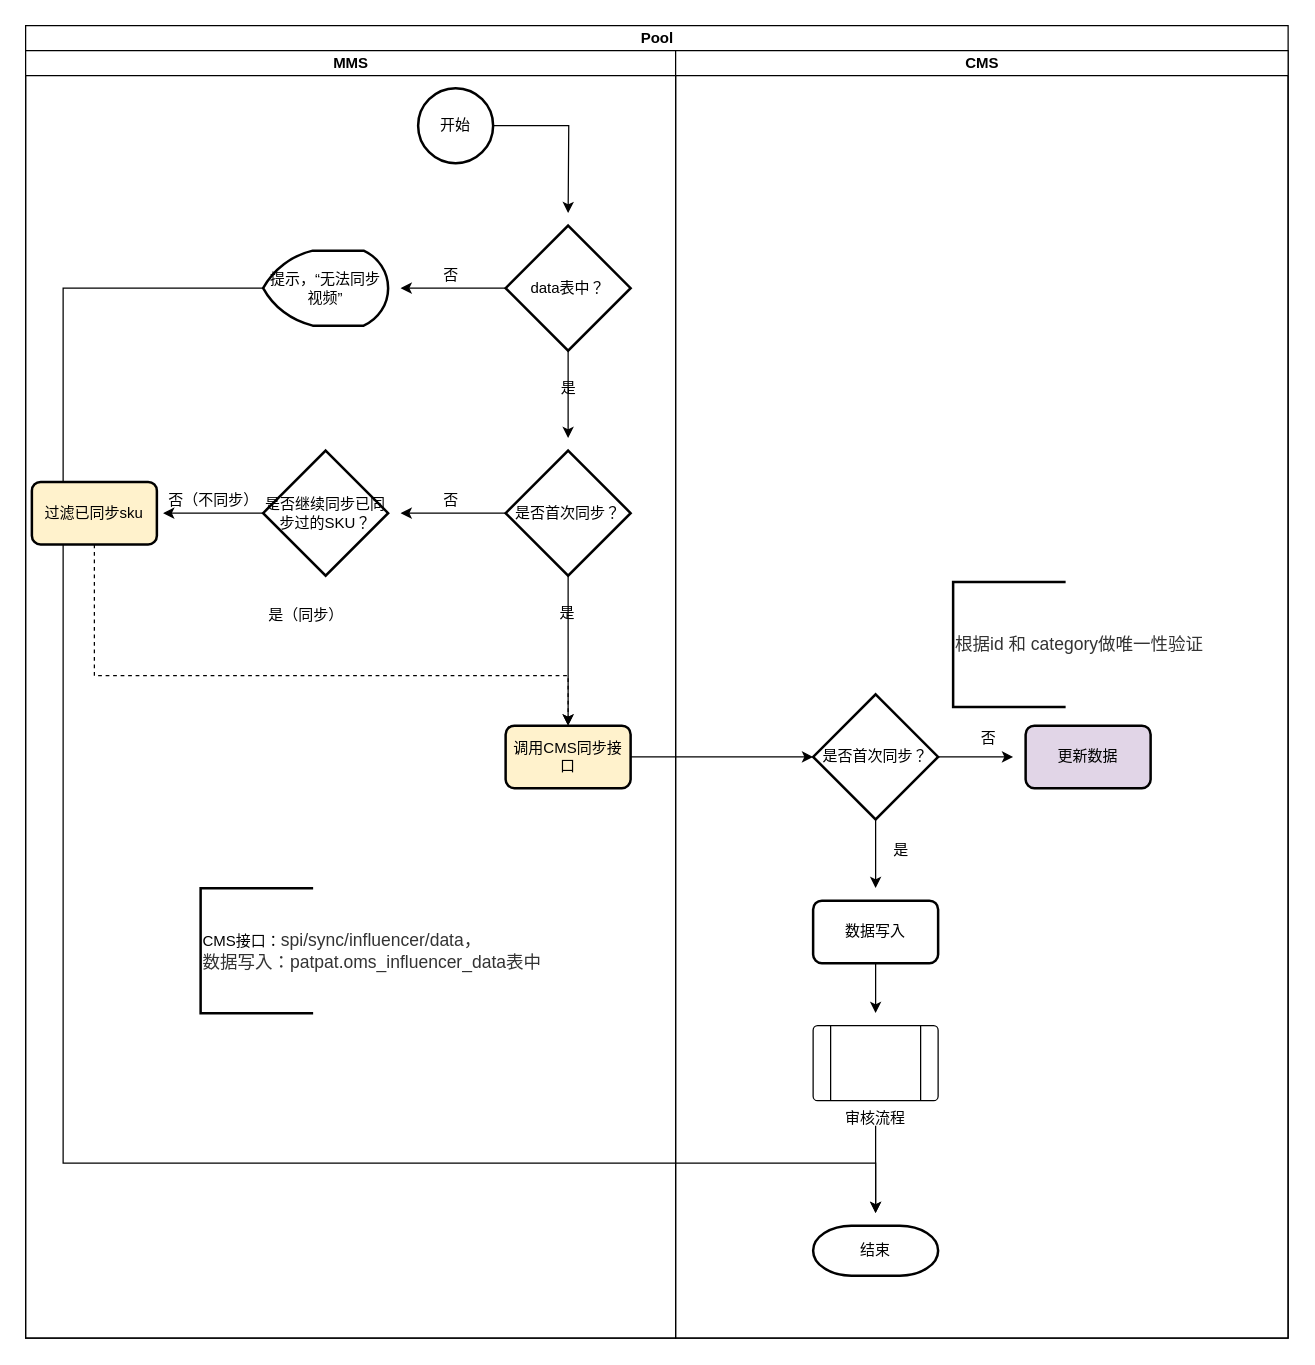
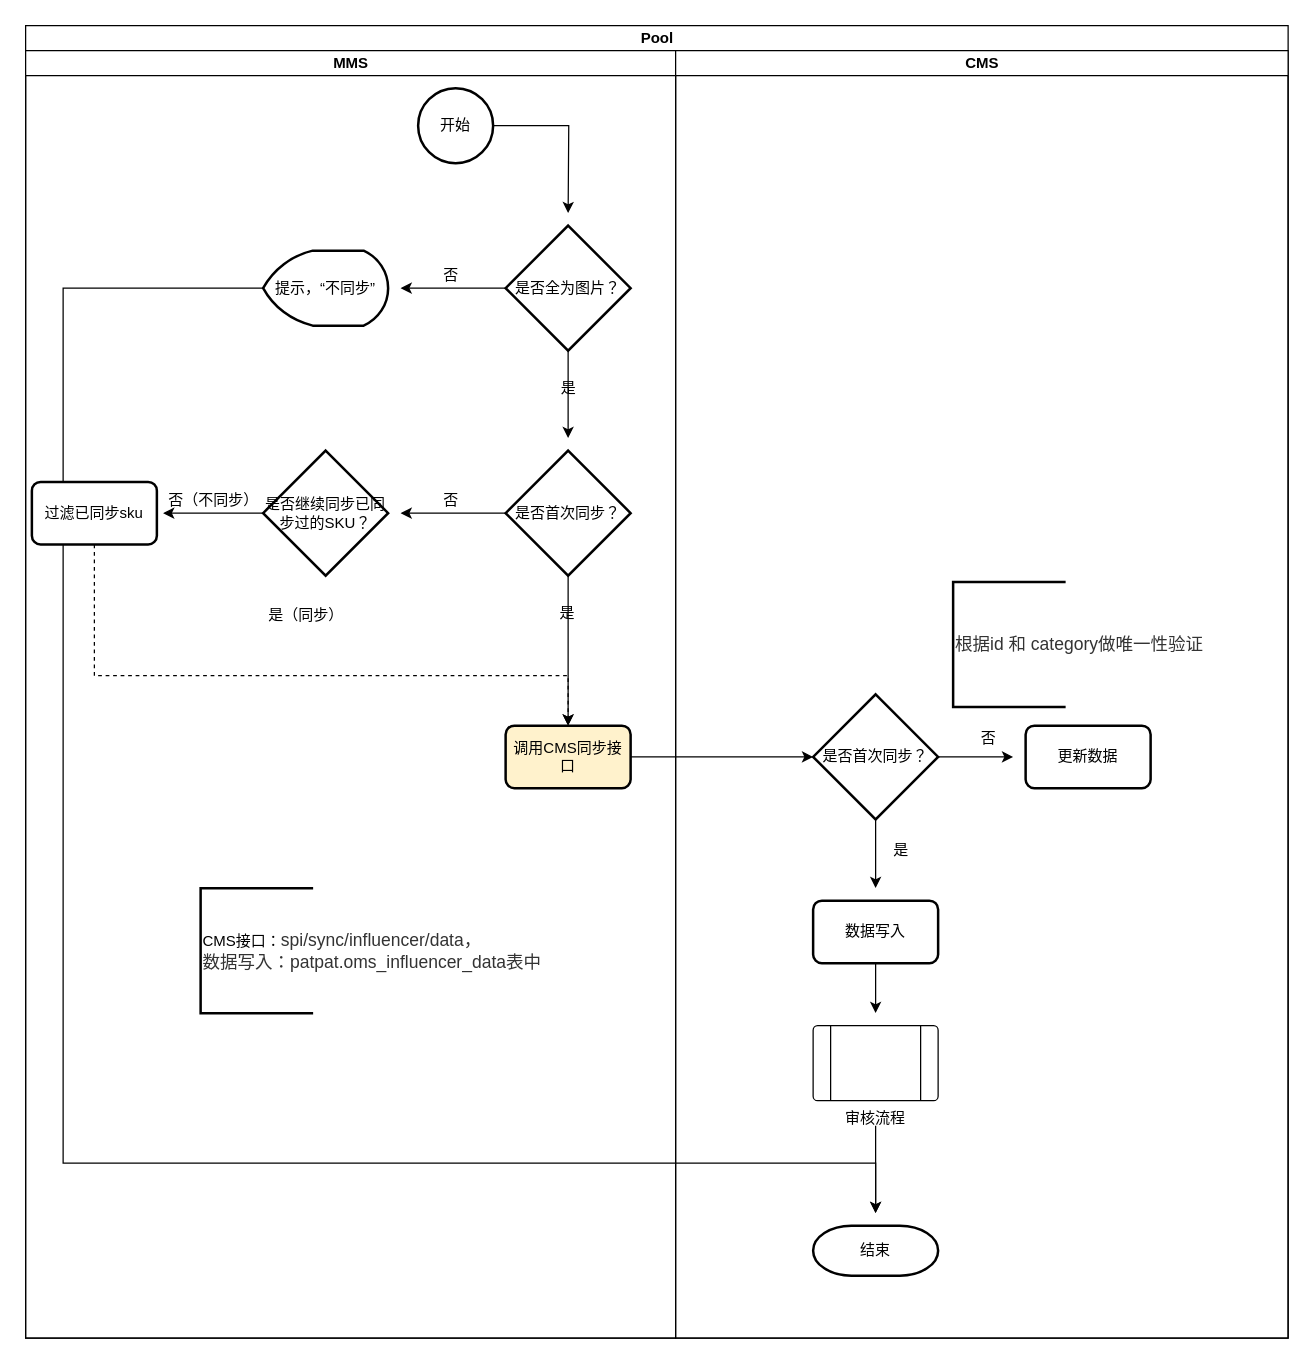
node "提示，“无法同步视频”": label "提示，“无法同步视频”" -> "提示，“不同步”"
node "data表中？": label "data表中？" -> "是否全为图片？"
node "过滤已同步sku": fillcolor #fff2cc -> #ffffff
node "更新数据": fillcolor #e1d5e7 -> #ffffff
